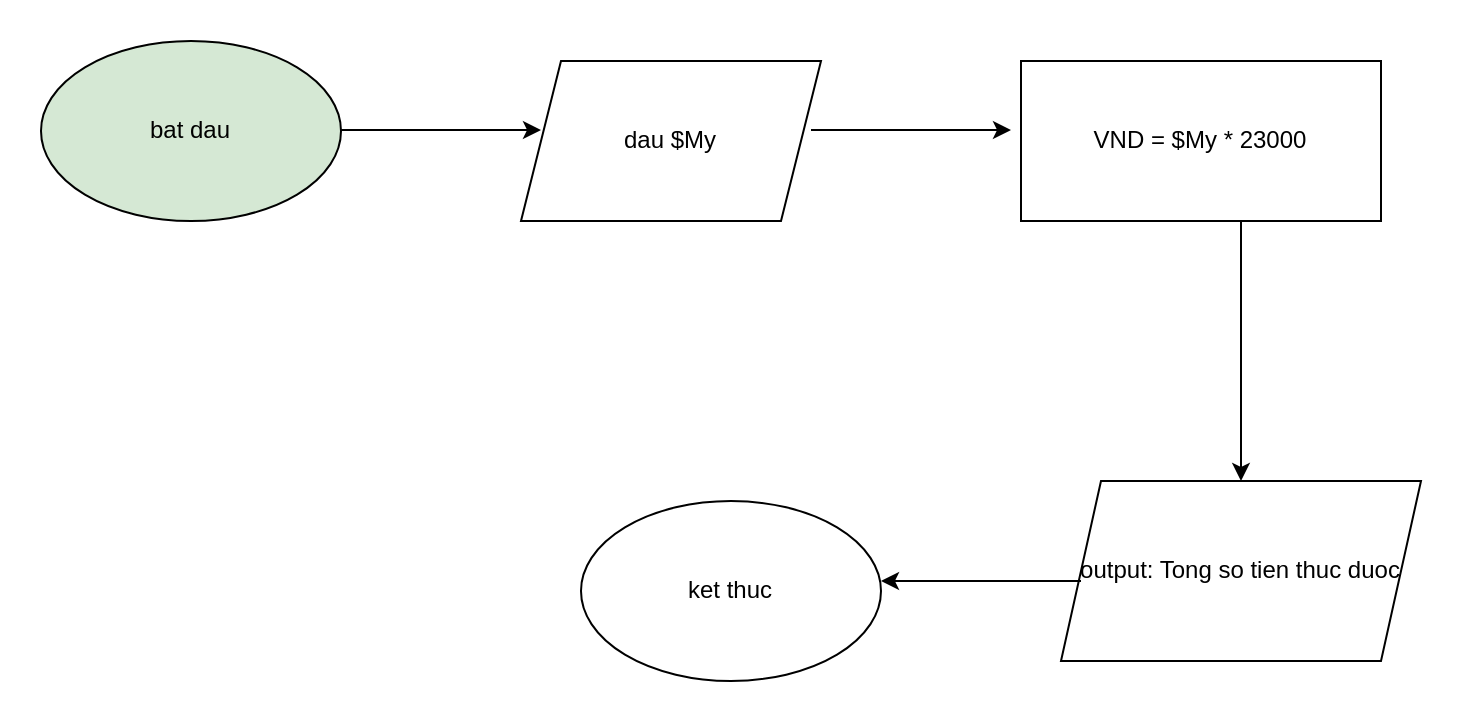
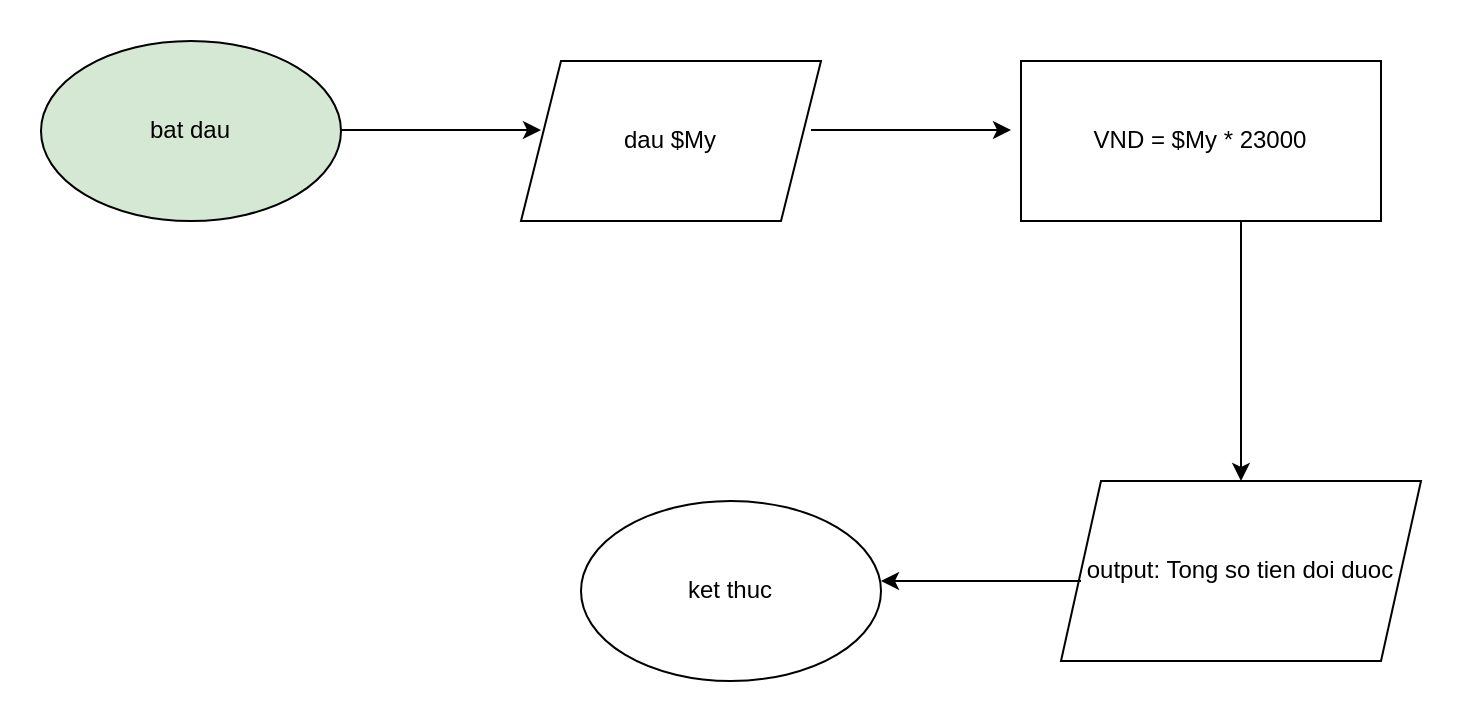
node "output: Tong so tien thuc duoc": label "output: Tong so tien thuc duoc" -> "output: Tong so tien doi duoc"
